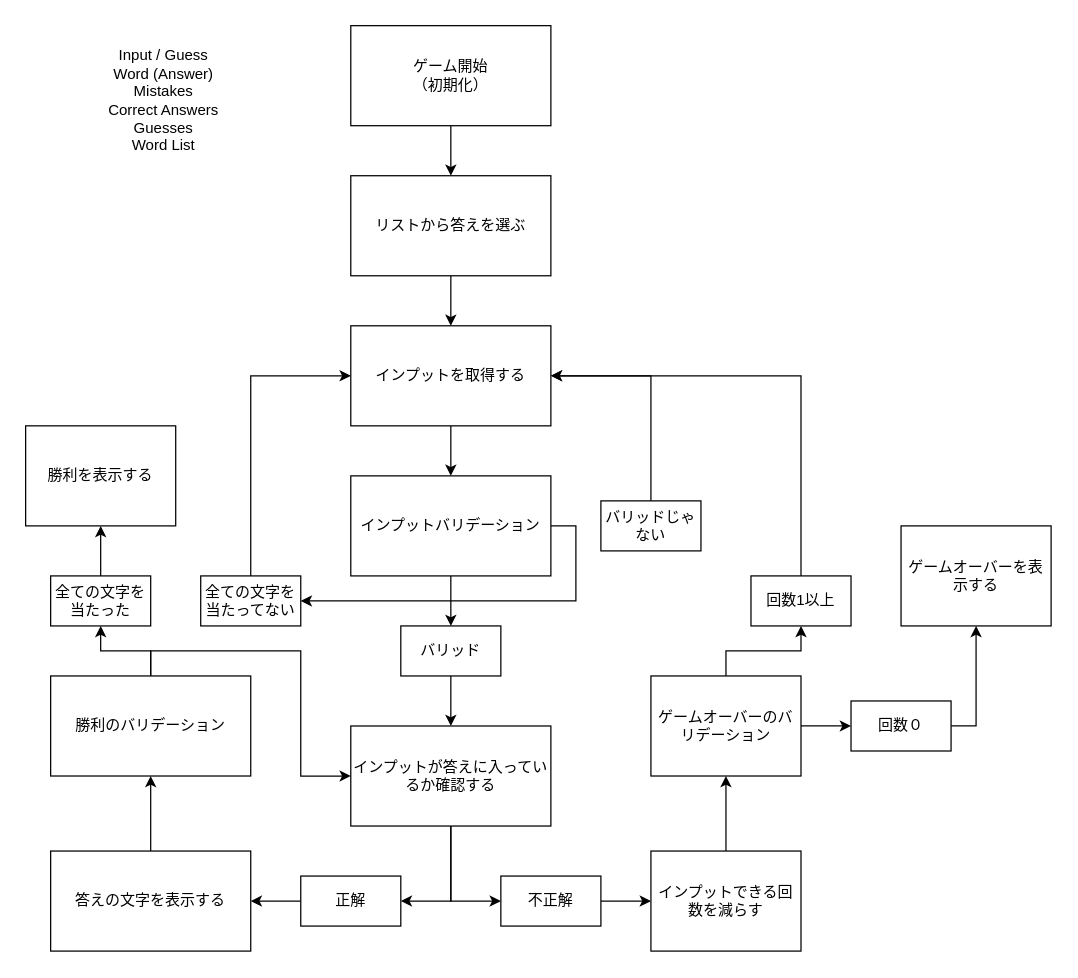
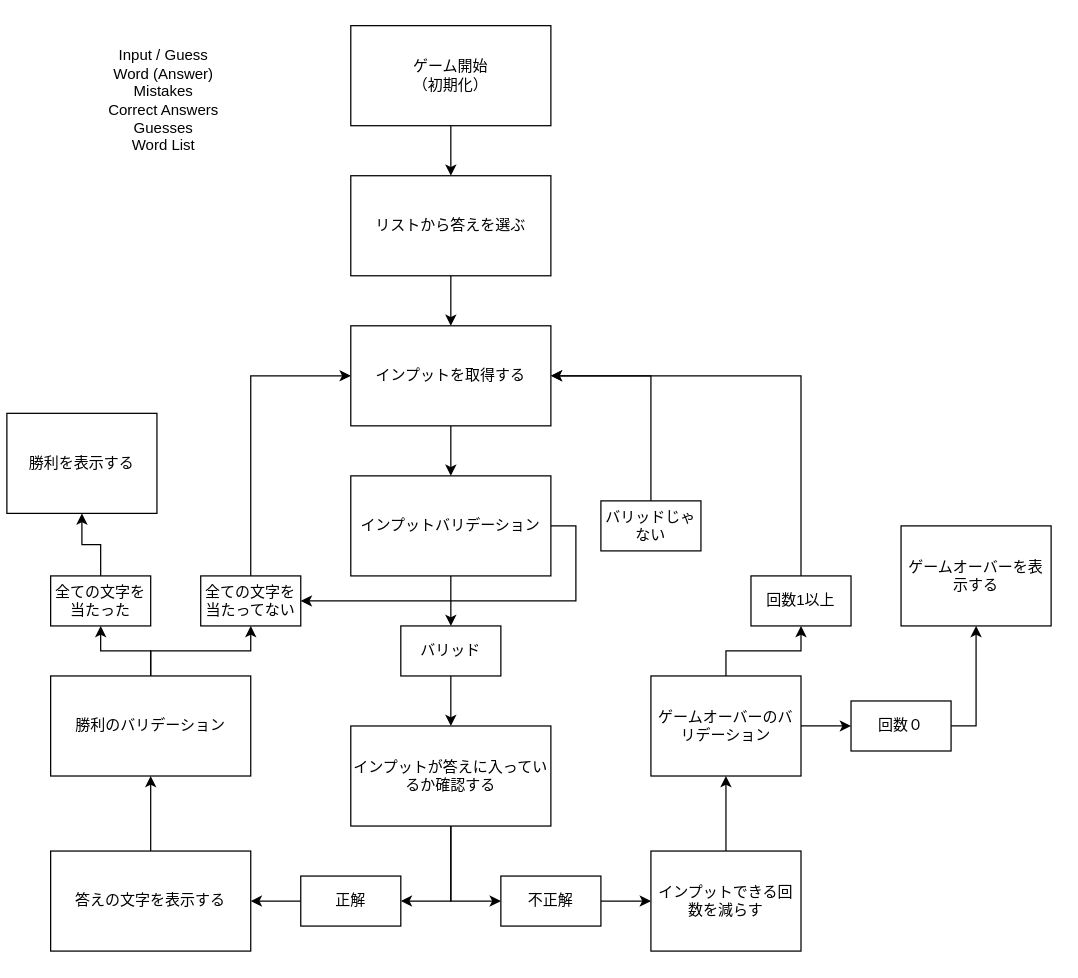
node "勝利を表示する": moved (101, 476) -> (82, 463)
edge "勝利のバリデーション" -> "インプットが答えに入っているか確認する": now "勝利のバリデーション" -> "全ての文字を当たってない"
